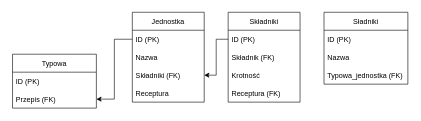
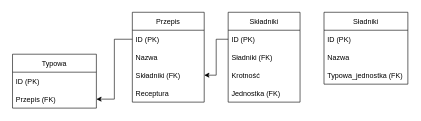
node "Jednostka": label "Jednostka" -> "Przepis"
node "Składnik (FK)": label "Składnik (FK)" -> "Sładniki (FK)"
node "Receptura (FK)": label "Receptura (FK)" -> "Jednostka (FK)"
